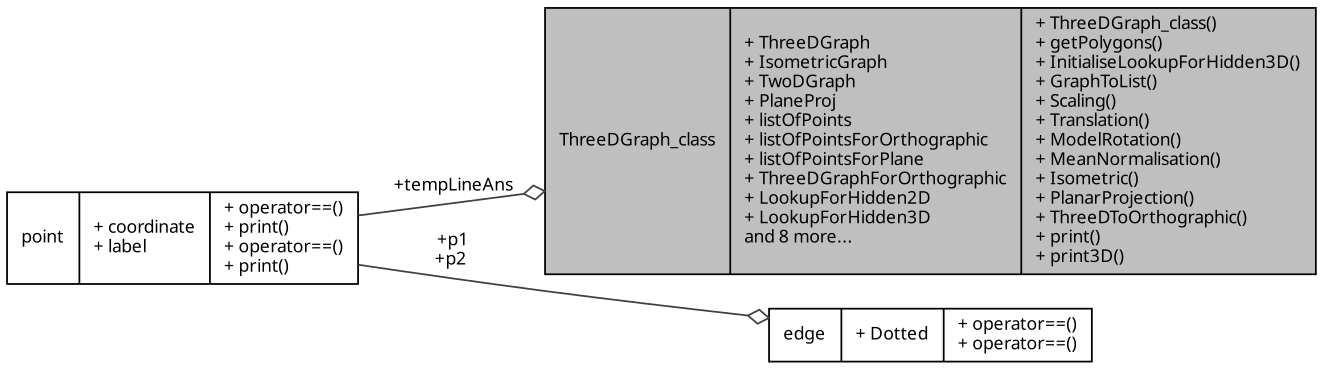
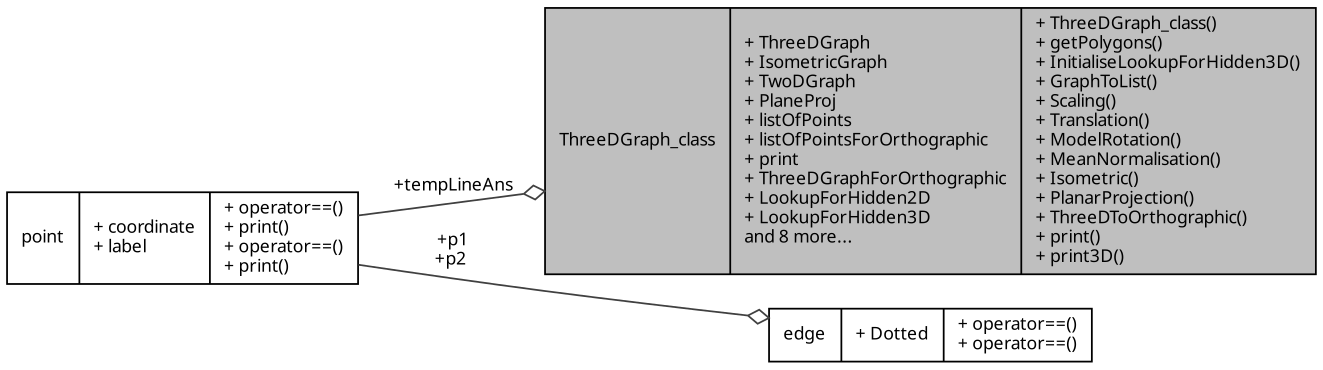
node "ThreeDGraph_class": text "+ listOfPointsForPlane" -> "+ print"
